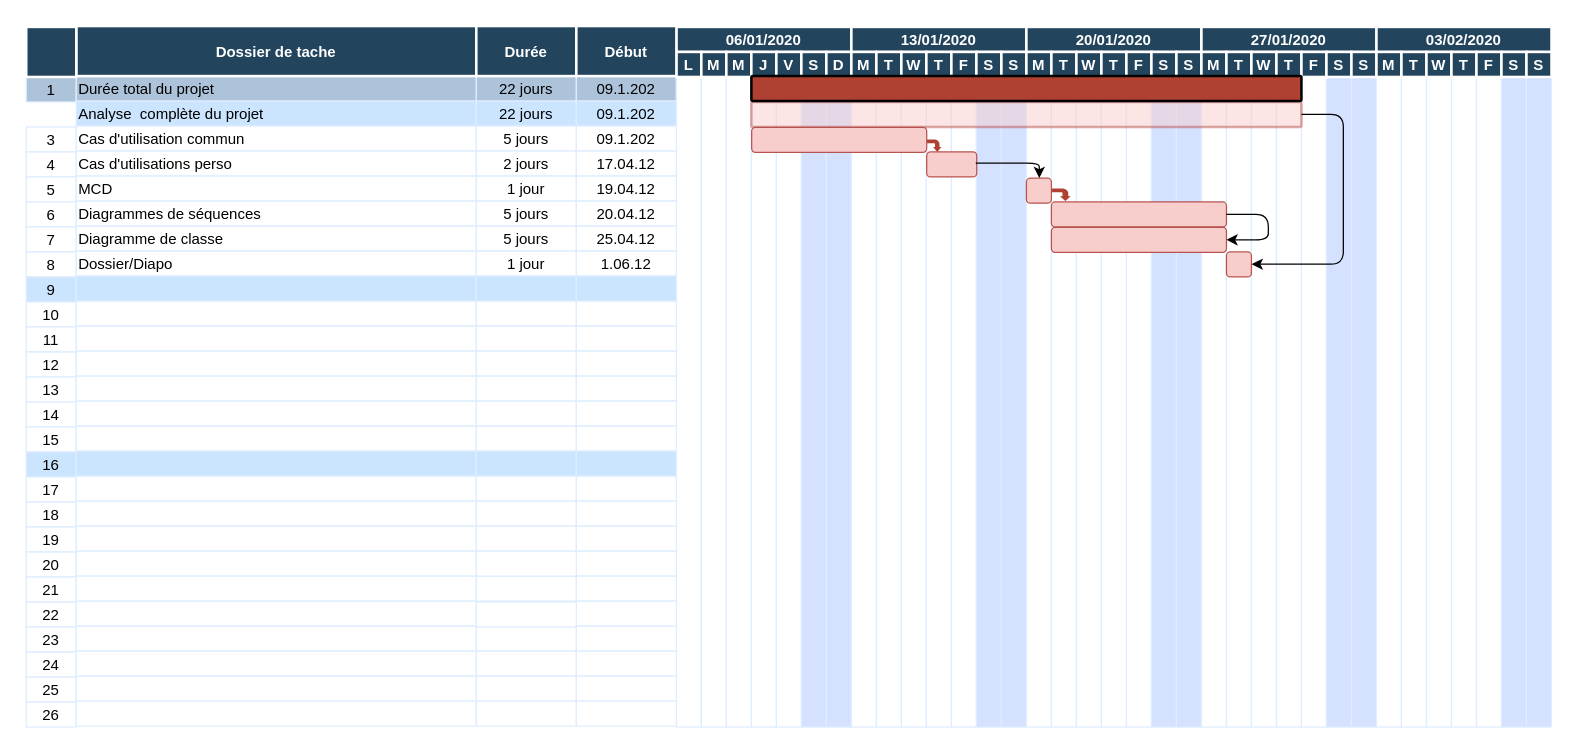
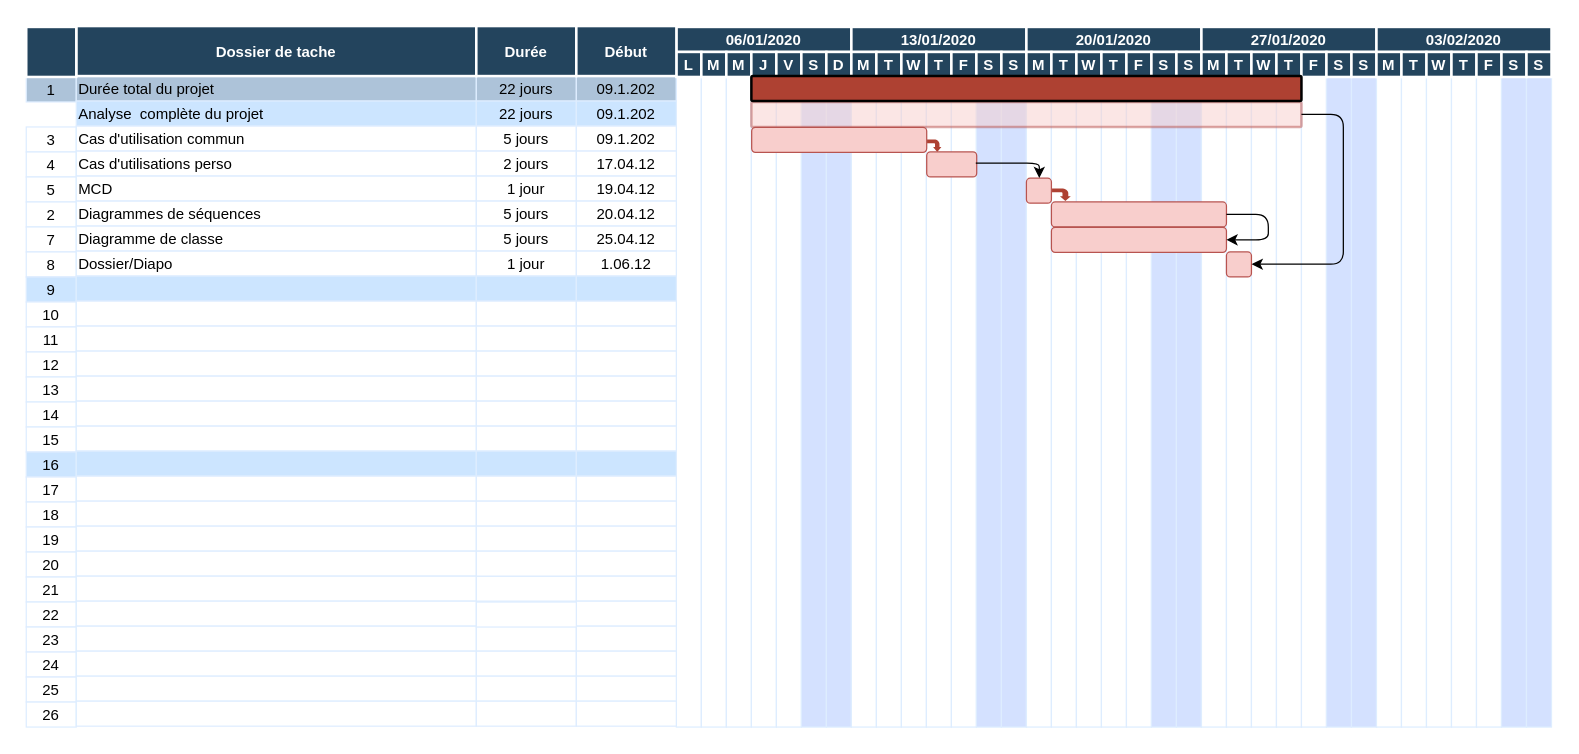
node "6": label "6" -> "2"
